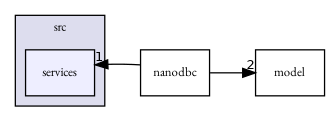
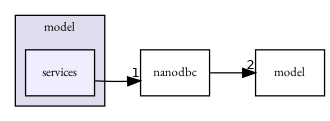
cluster "src": label "src" -> "model"
edge "nanodbc" -> "services": reversed
